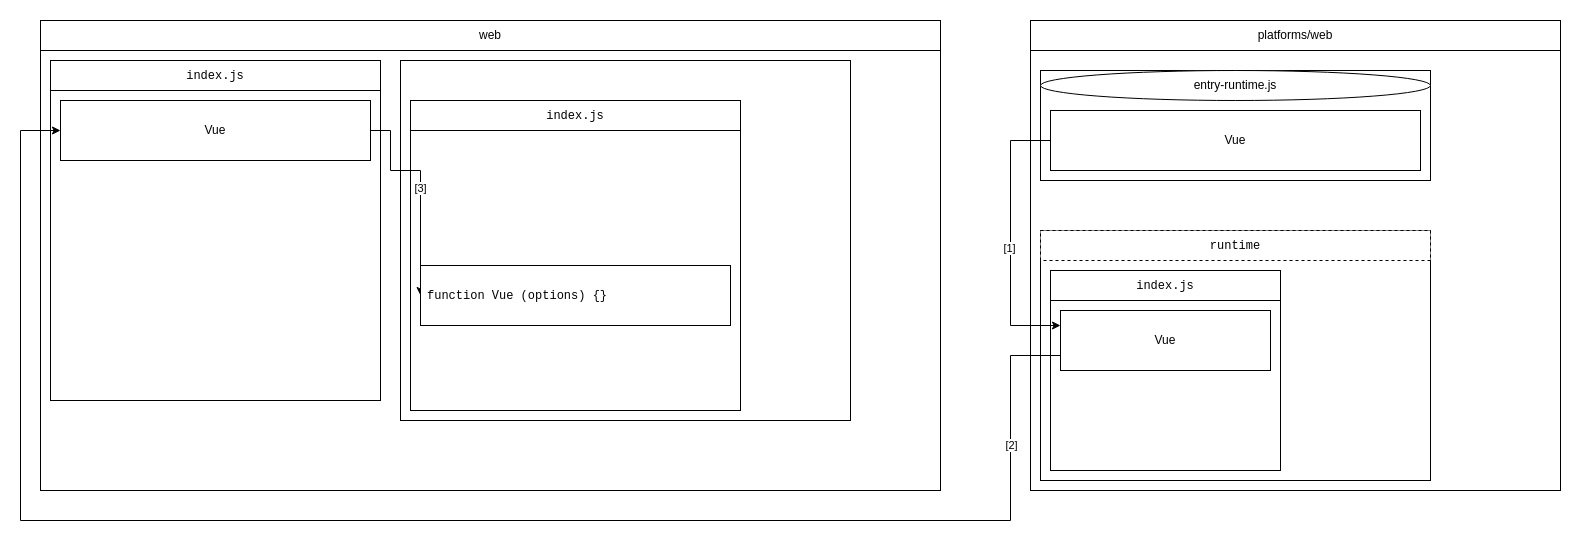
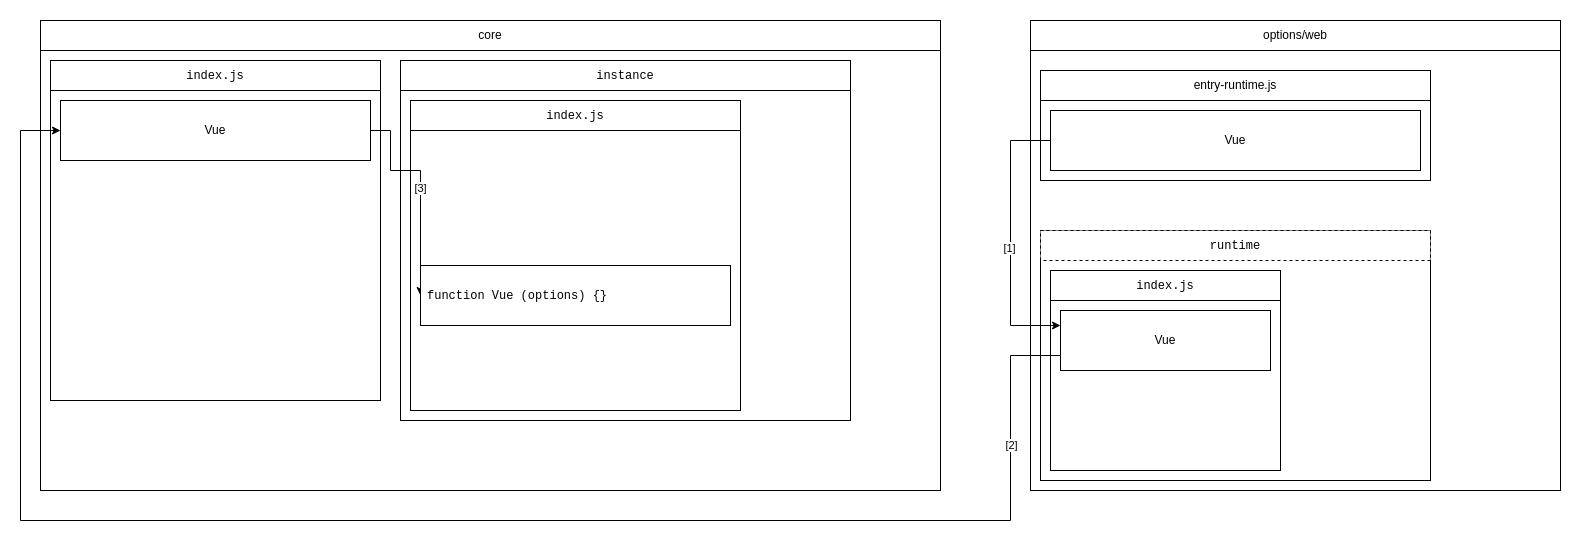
node "web": label "web" -> "core"
node "platforms/web": label "platforms/web" -> "options/web"
node "instance": added
node "entry-runtime.js": shape ellipse -> rectangle
